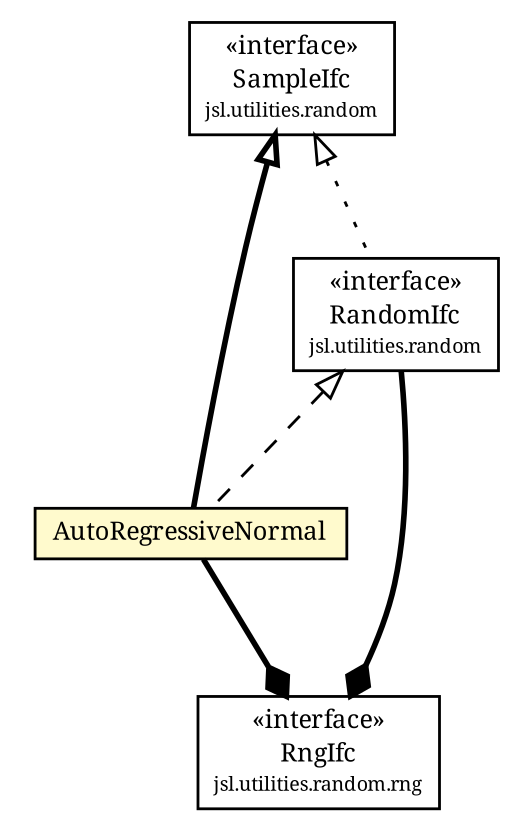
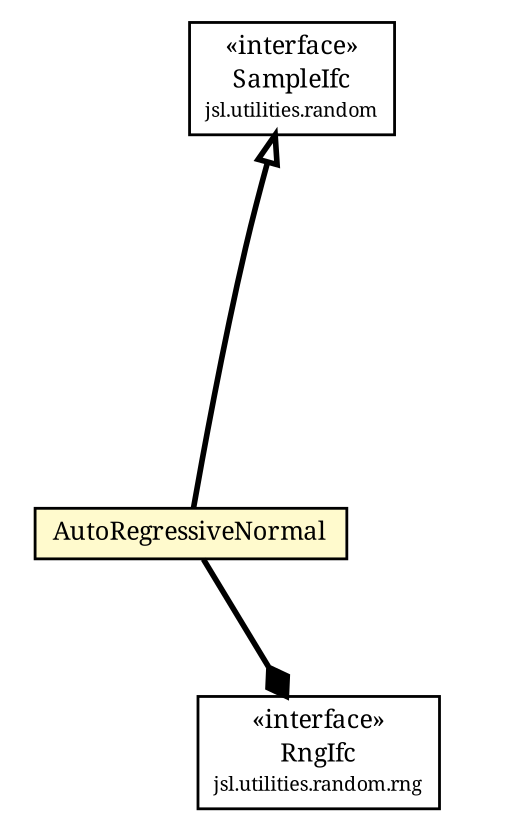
node "RandomIfc": removed
